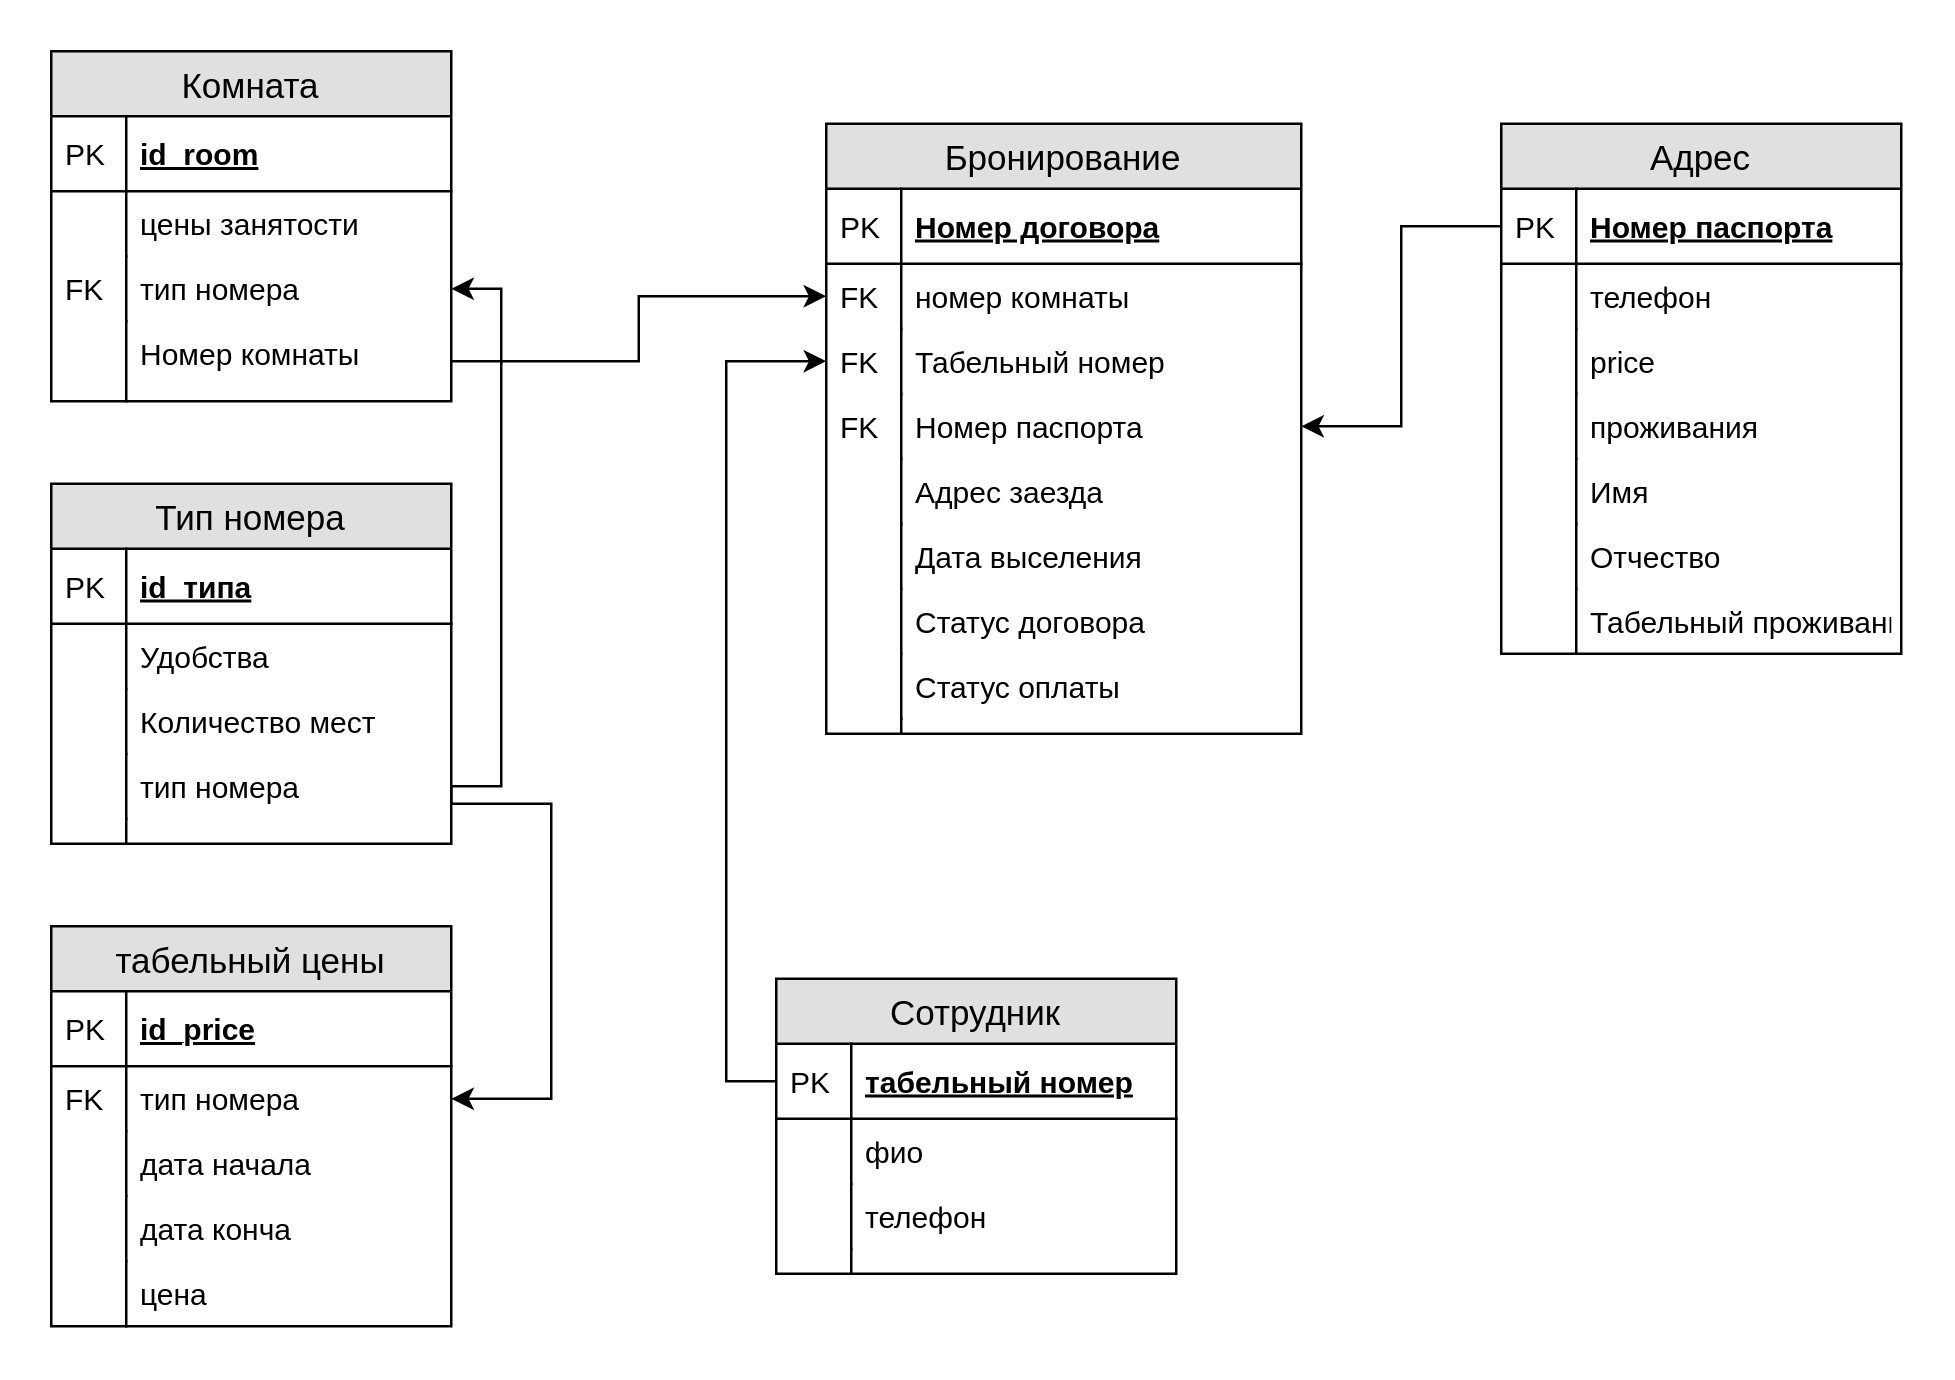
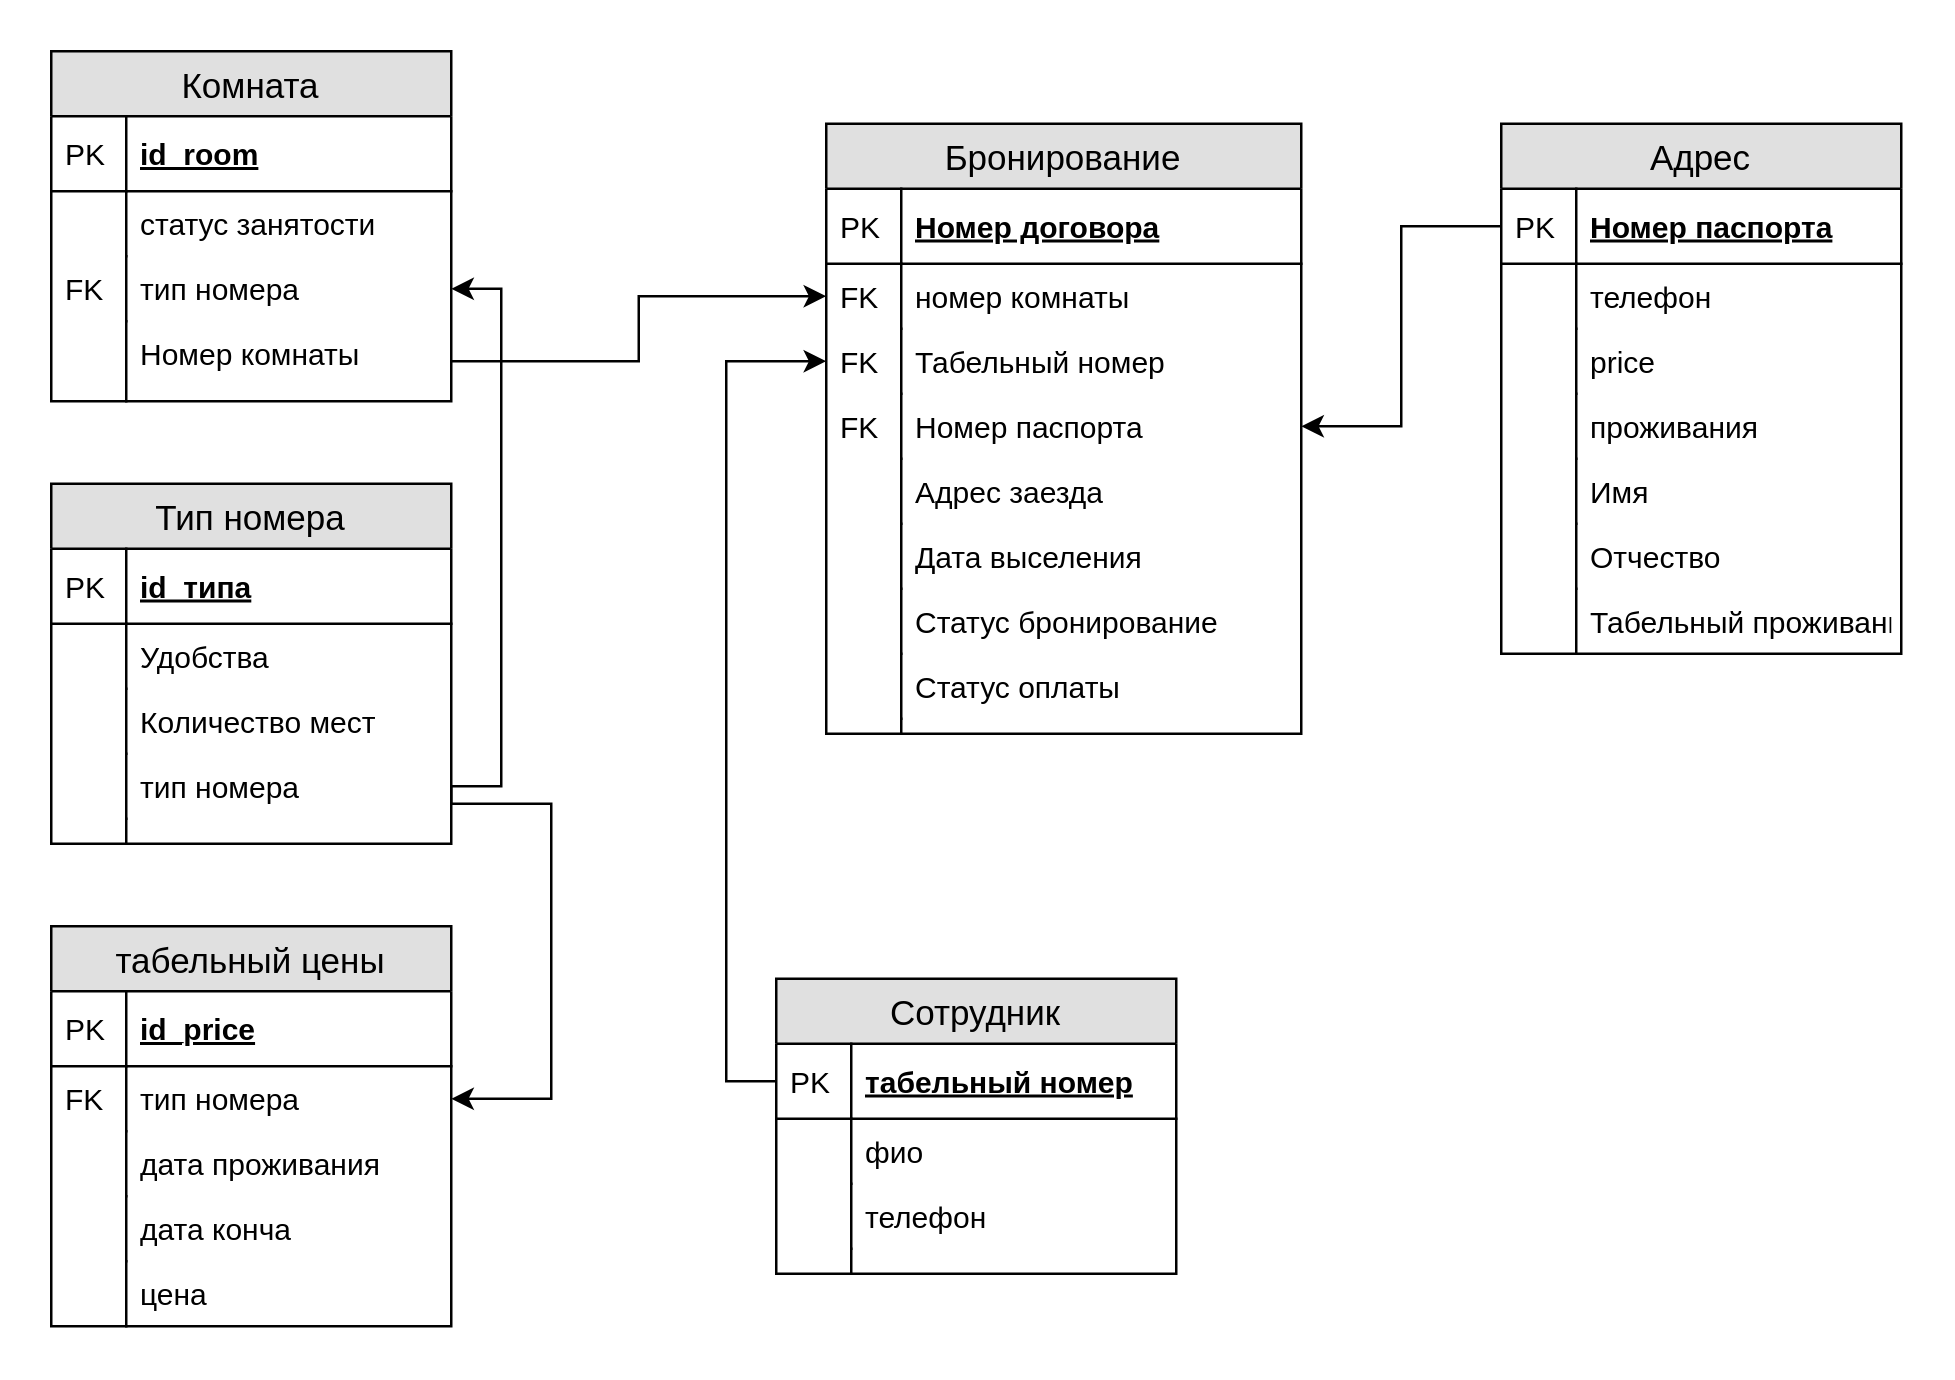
node "цены занятости": label "цены занятости" -> "статус занятости"
node "Статус договора": label "Статус договора" -> "Статус бронирование"
node "дата начала": label "дата начала" -> "дата проживания"
